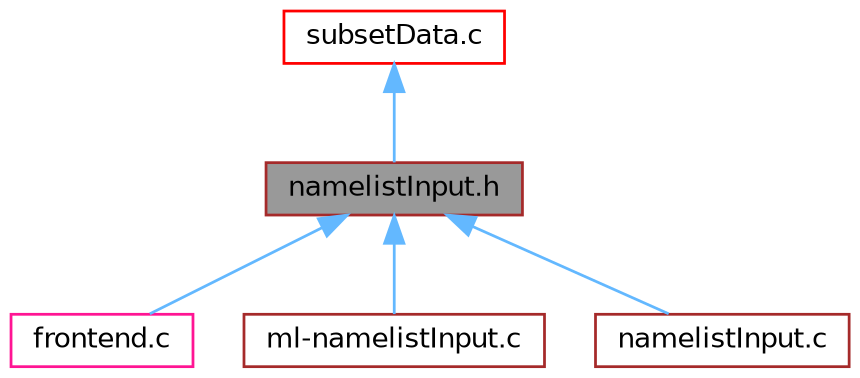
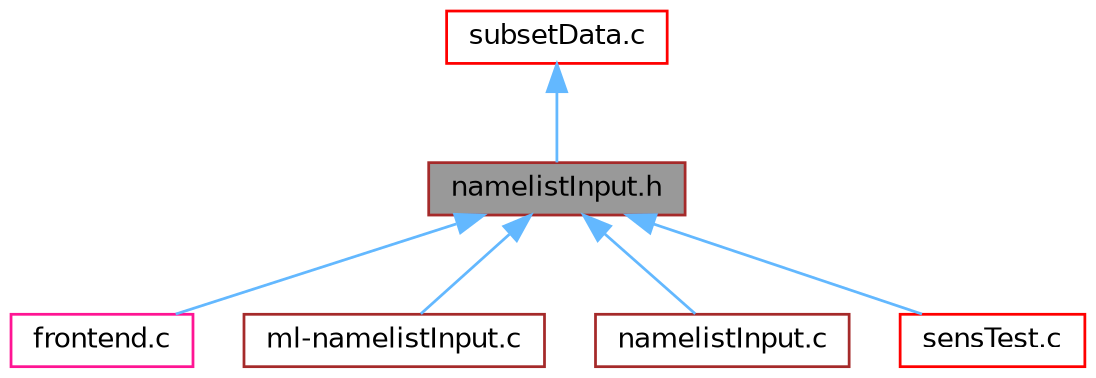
node "sensTest.c": added
